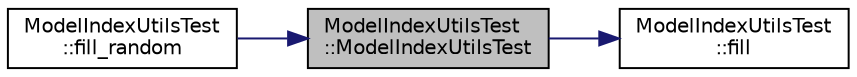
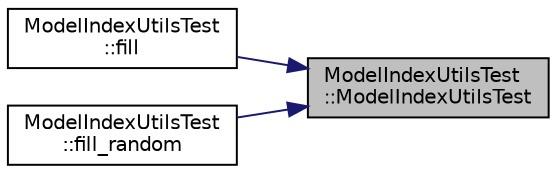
edge "ModelIndexUtilsTest ::ModelIndexUtilsTest" -> "ModelIndexUtilsTest ::fill": reversed
